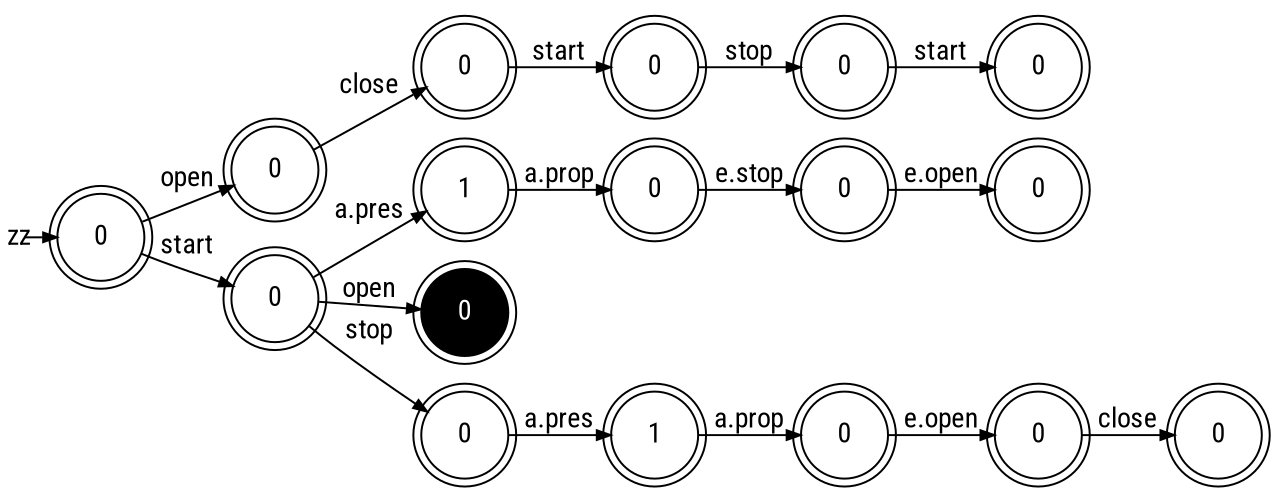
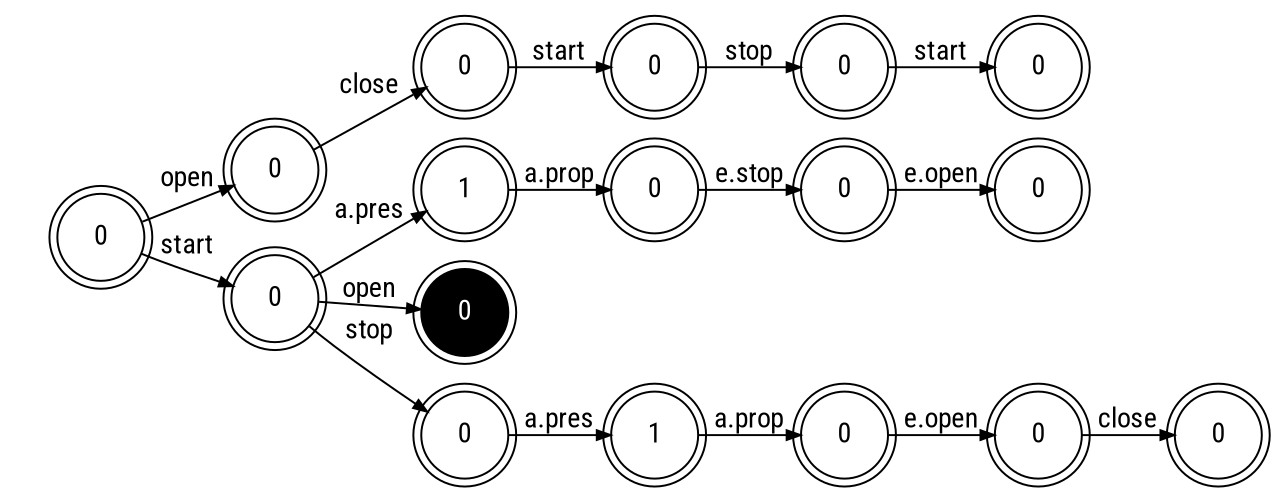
node "zz": removed
